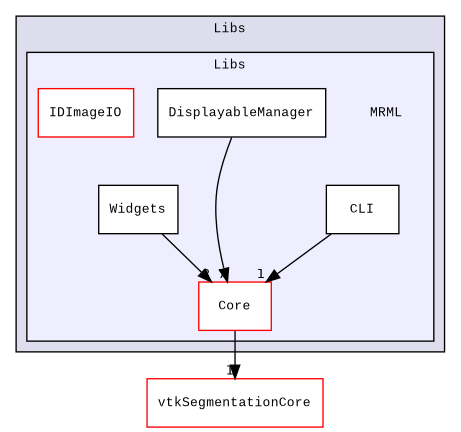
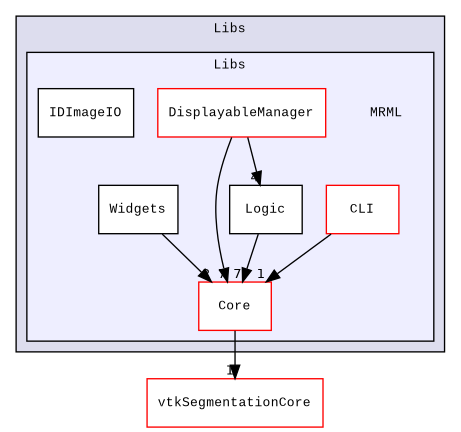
node "IDImageIO": color red -> black
node "DisplayableManager": color black -> red
node "Logic": added
node "CLI": color black -> red
